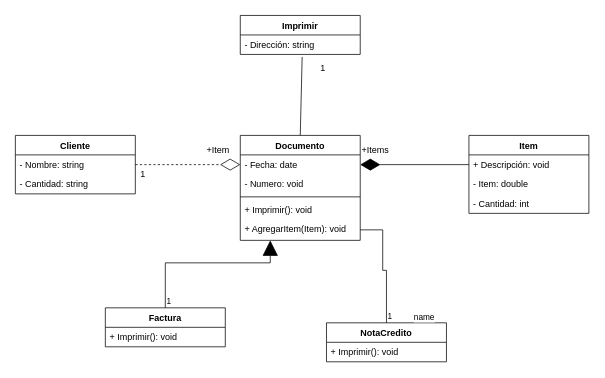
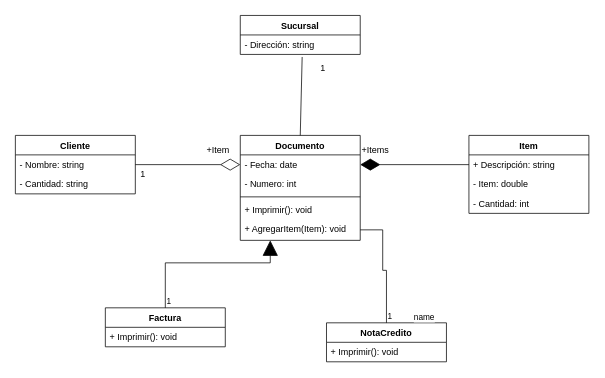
node "Imprimir": label "Imprimir" -> "Sucursal"
edge "- Nombre: string" -> "- Fecha: date": style dashed -> solid
node "+ Descripción: void": label "+ Descripción: void" -> "+ Descripción: string"
node "- Numero: void": label "- Numero: void" -> "- Numero: int"
